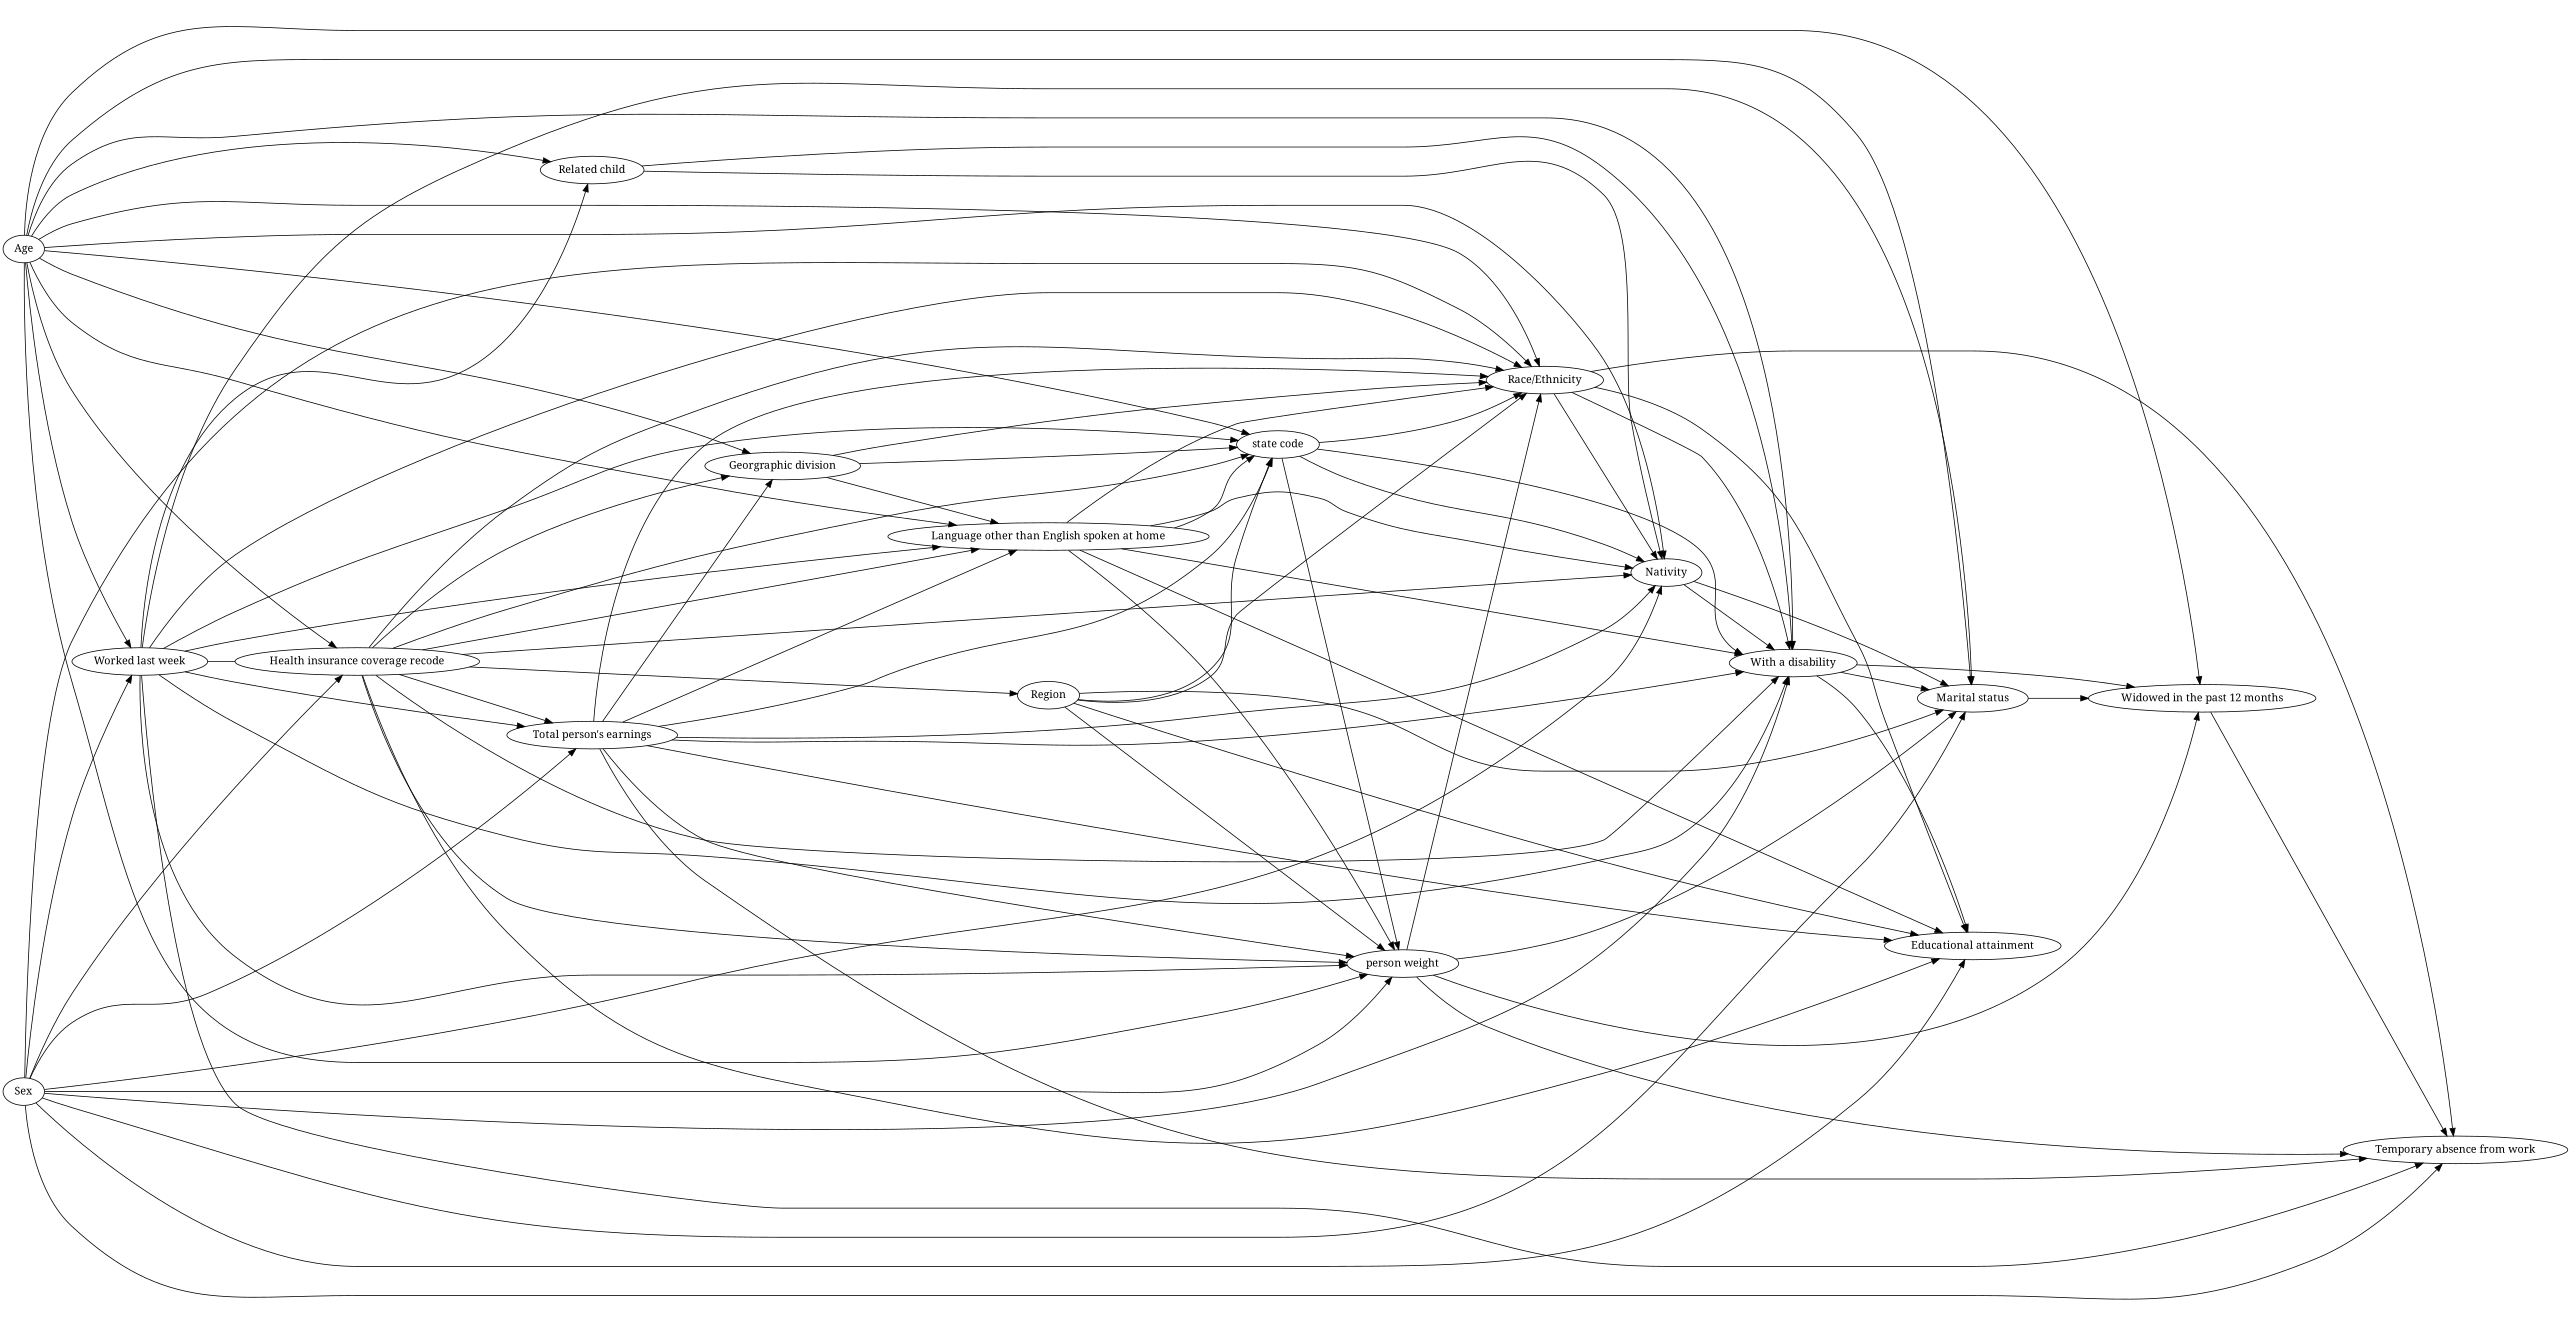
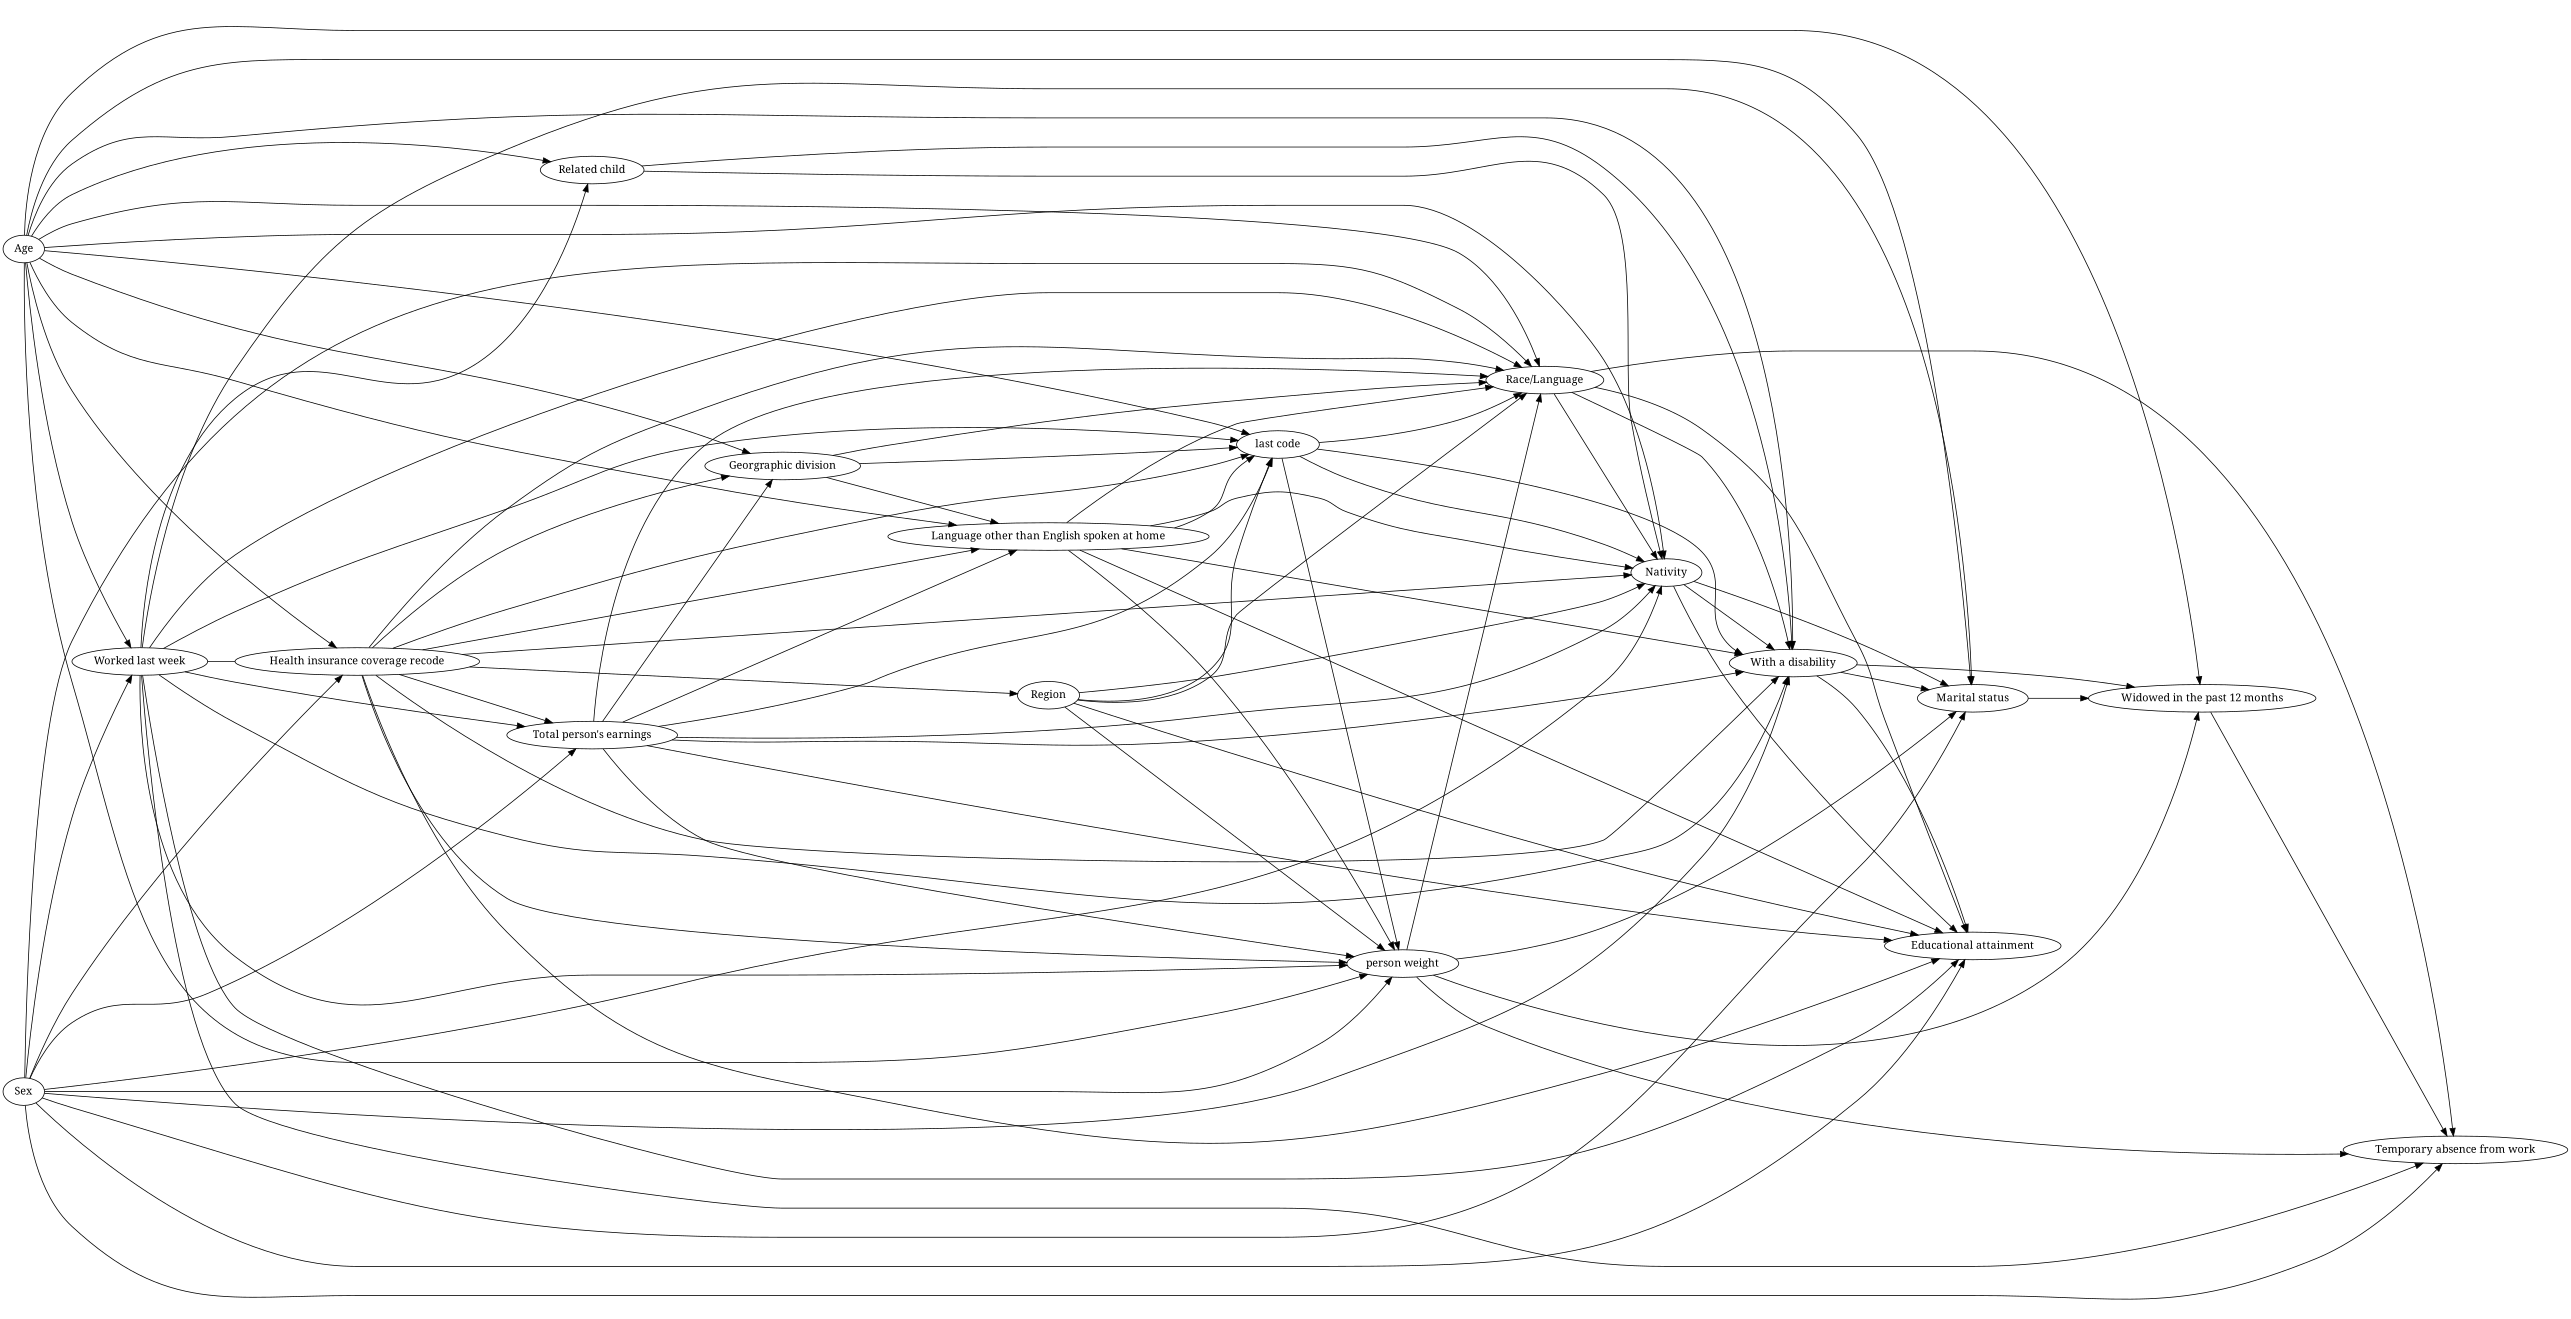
node "Race/Ethnicity": label "Race/Ethnicity" -> "Race/Language"
node "state code": label "state code" -> "last code"
edge "Language other than English spoken at home" -- "Worked last week": now "Educational attainment" -- "Worked last week"
edge "Region" -- "Marital status": now "Region" -- "Nativity"
edge "Nativity" -- "Educational attainment": added
edge "Total person's earnings" -- "Temporary absence from work": removed
